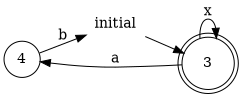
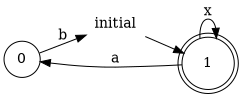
node "4": label "4" -> "0"
node "3": label "3" -> "1"
